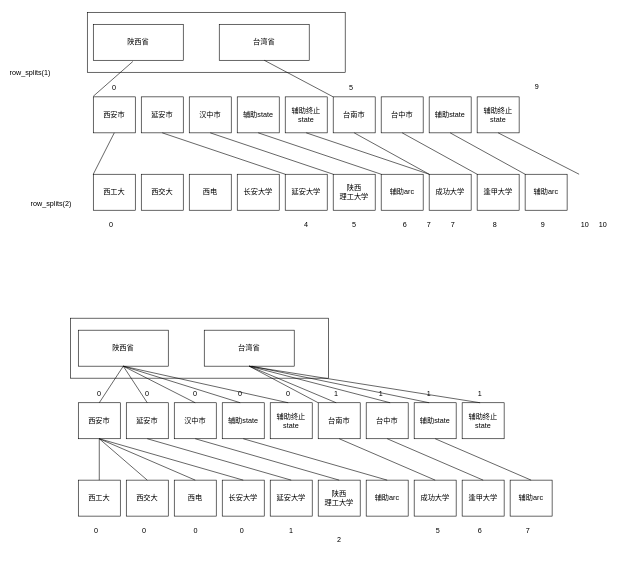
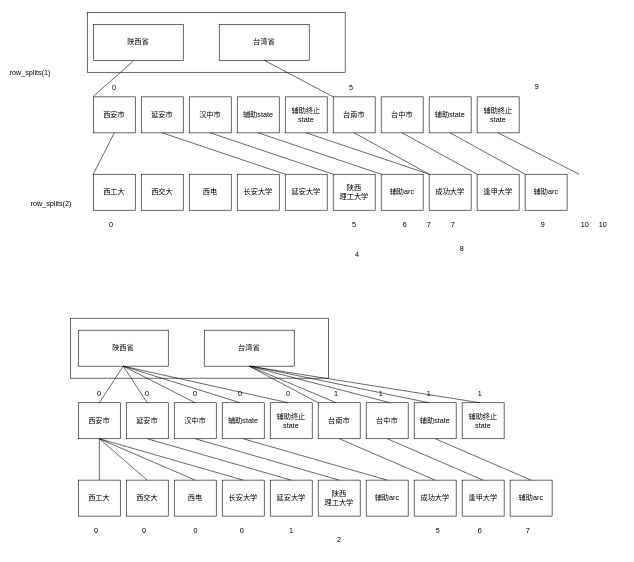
node "4": moved (306, 225) -> (357, 255)
node "8": moved (495, 225) -> (462, 249)
